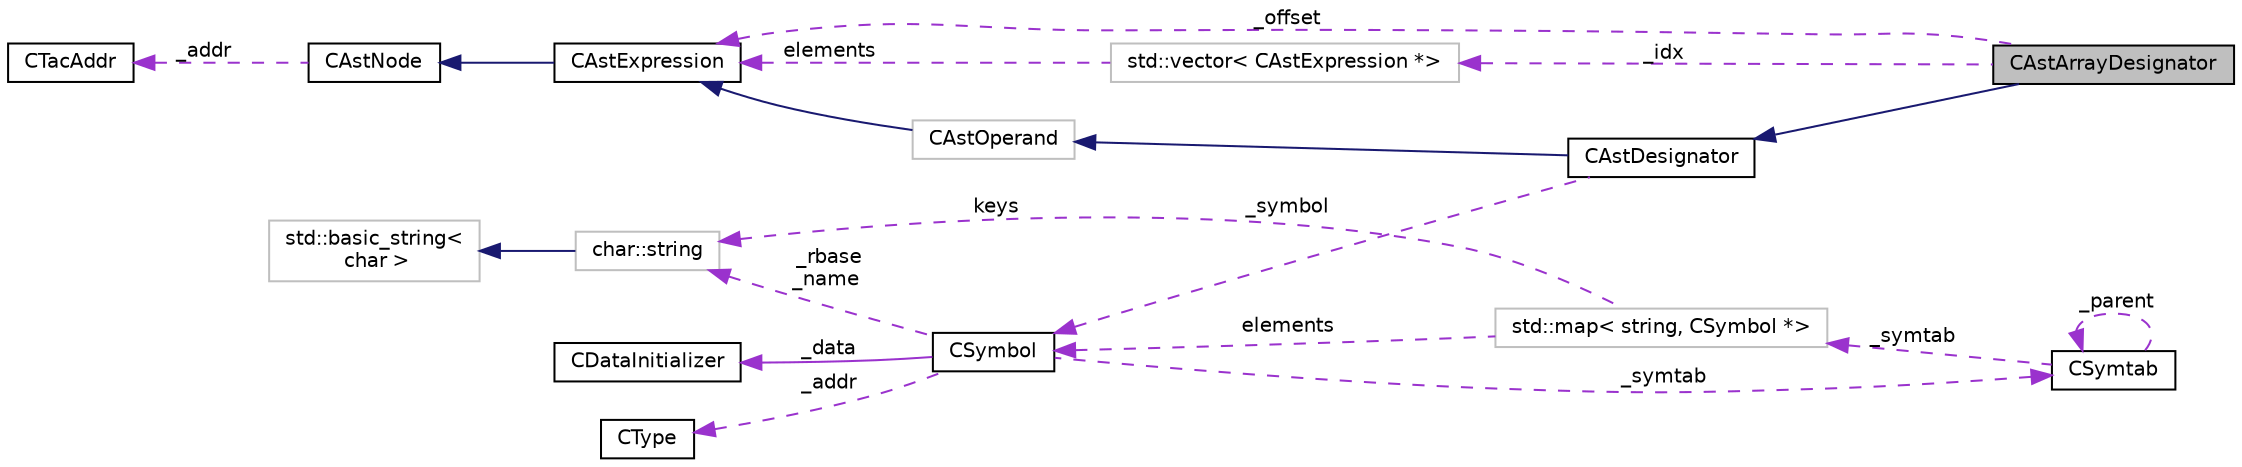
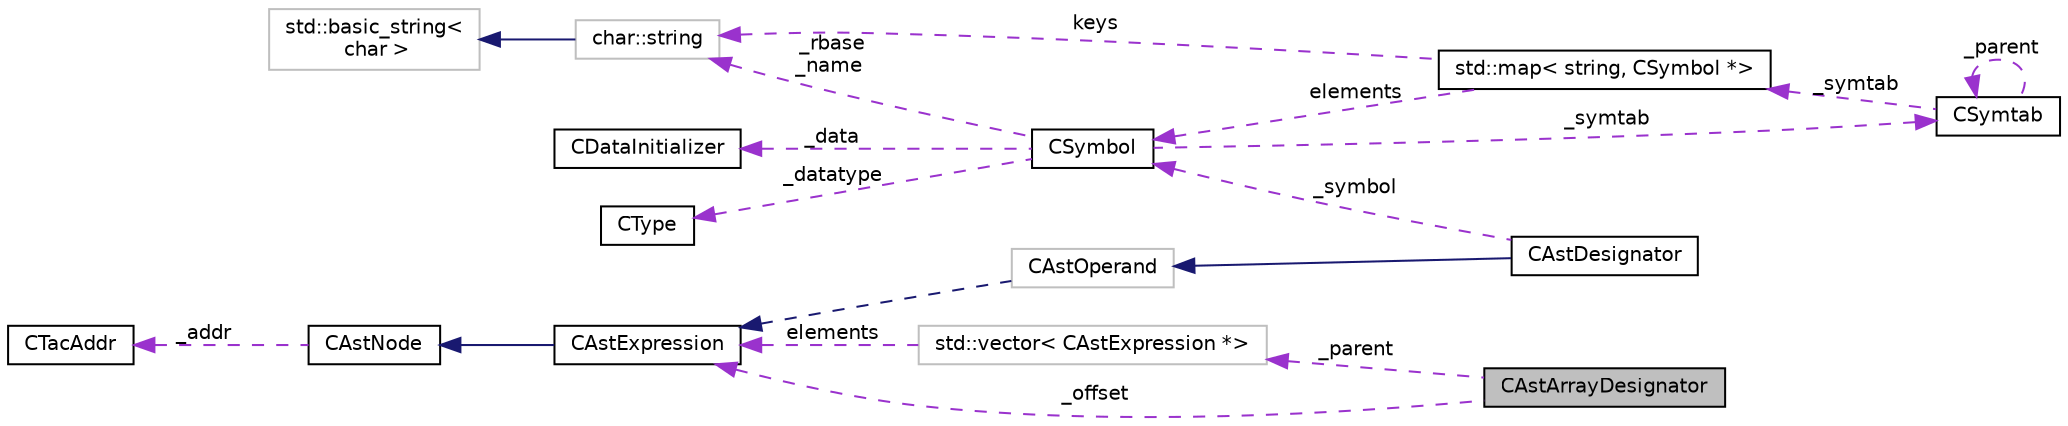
edge "CAstArrayDesignator" -> "std::vector< CAstExpression *>": label " _idx" -> " _parent"
edge "CAstArrayDesignator" -> "CAstDesignator": removed
edge "CAstOperand" -> "CAstExpression": style solid -> dashed
node "std::map< string, CSymbol *>": color grey75 -> black
edge "CSymbol" -> "CDataInitializer": style solid -> dashed
edge "CSymbol" -> "CType": label " _addr" -> " _datatype"
